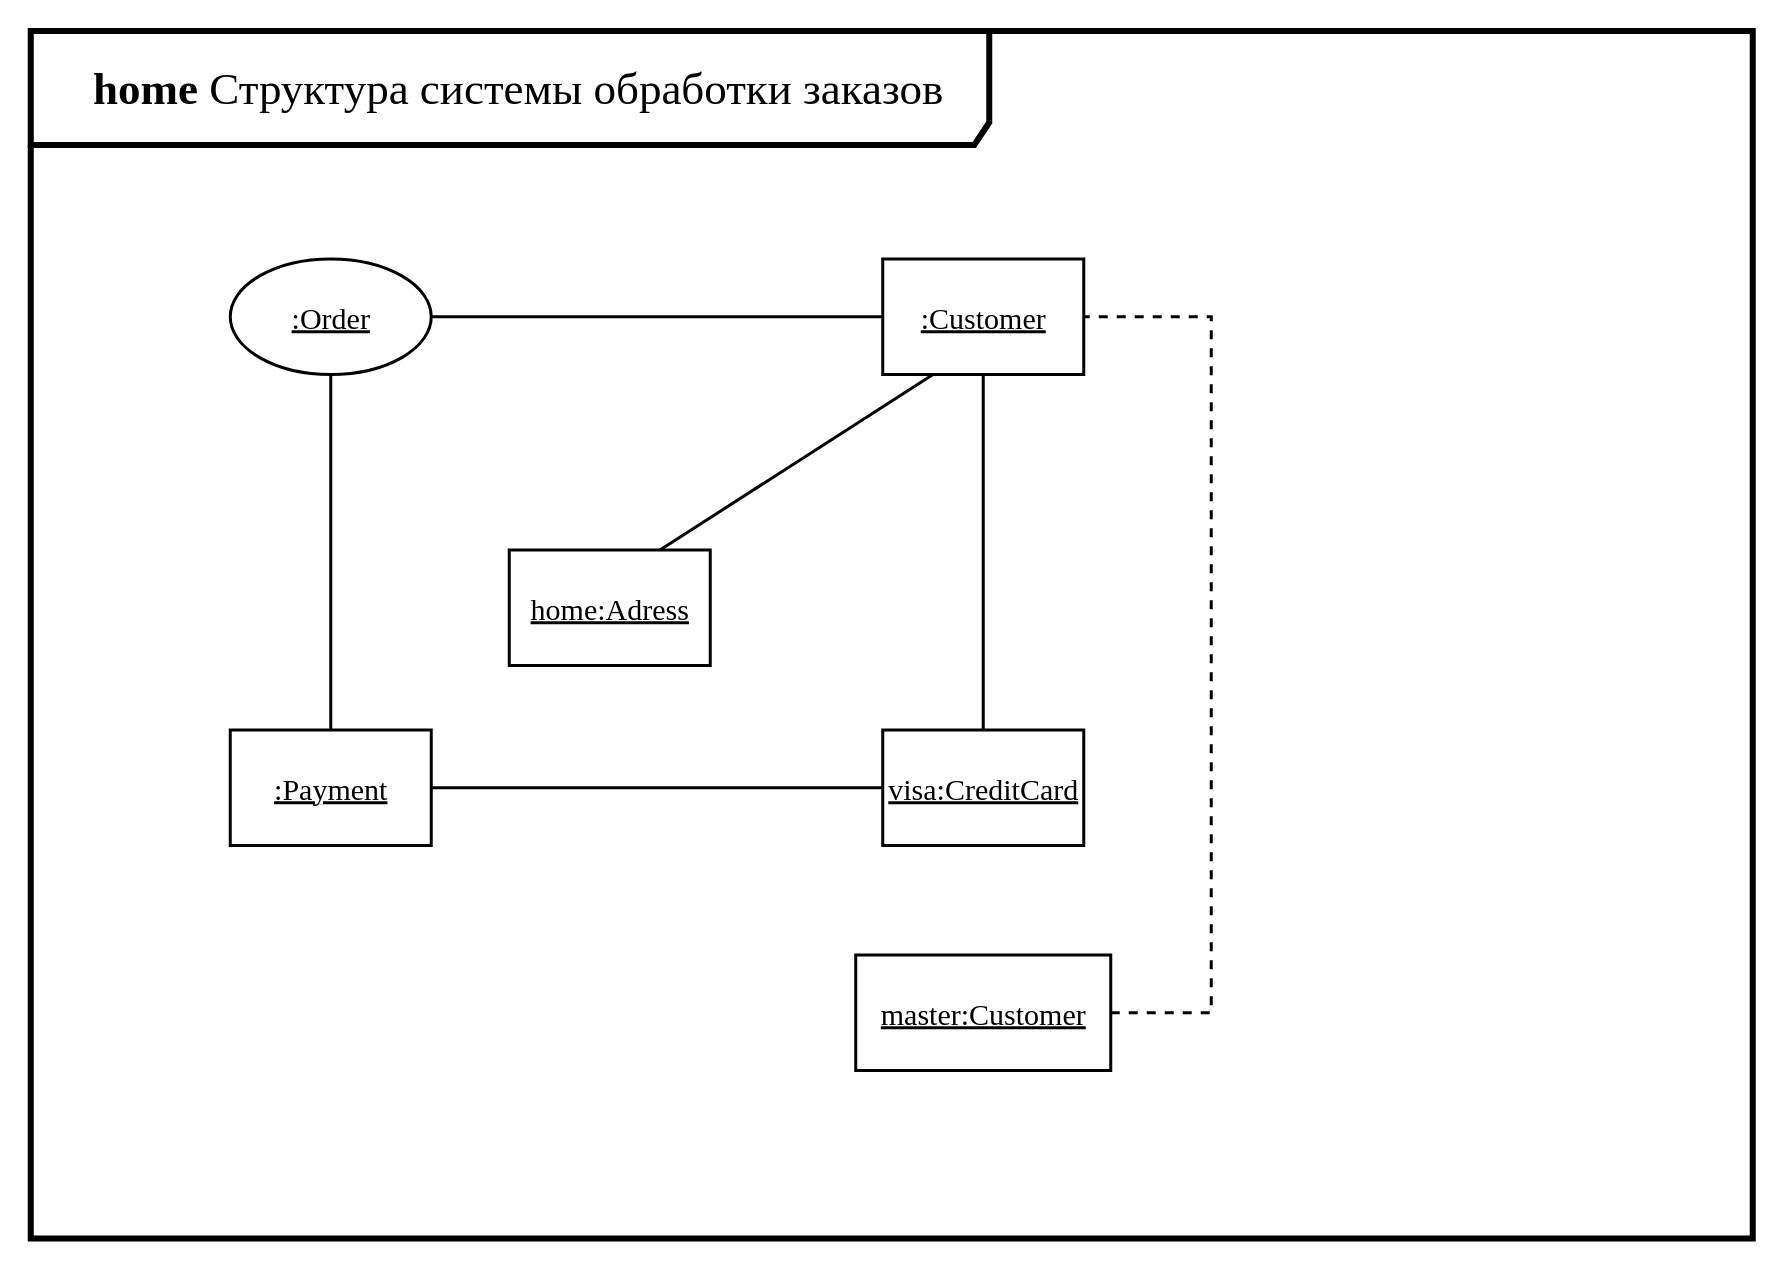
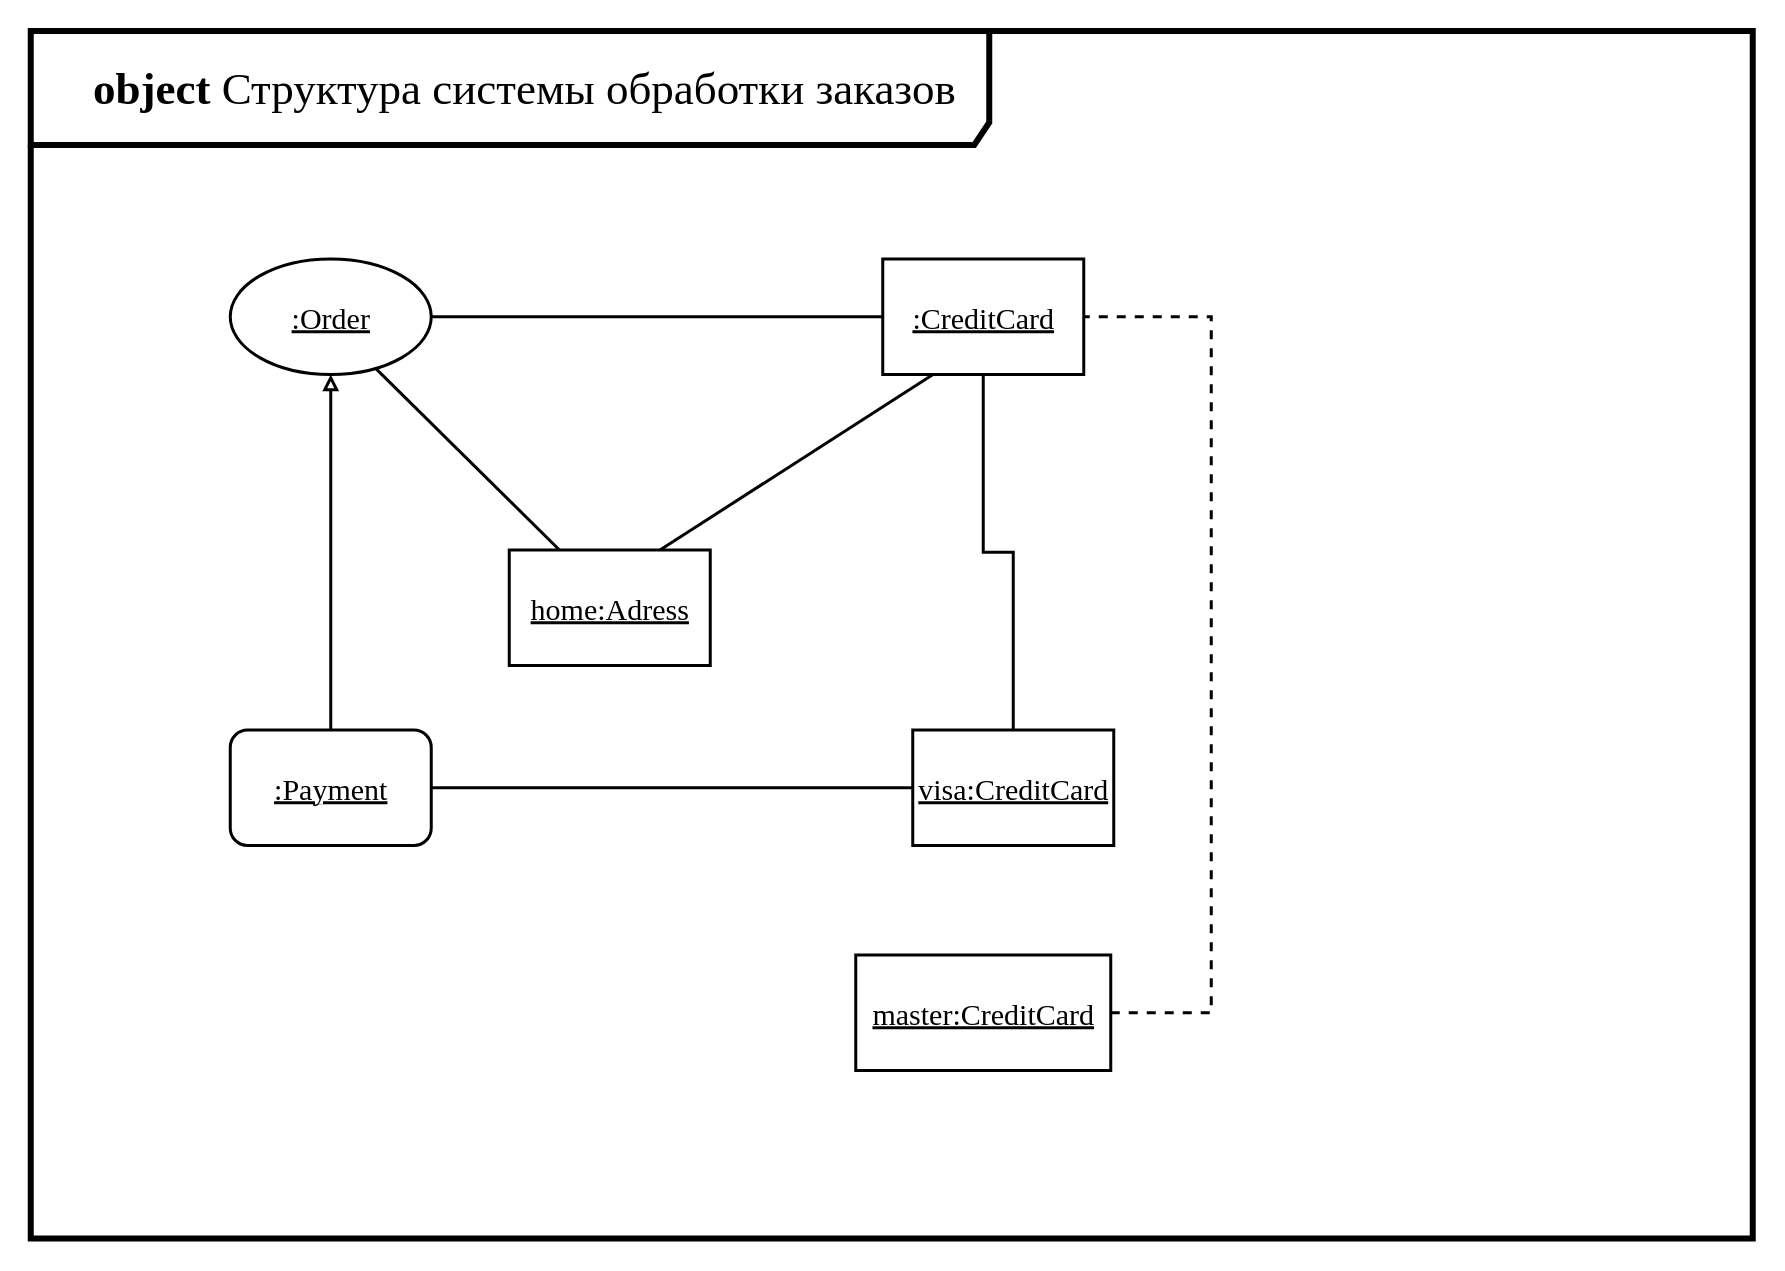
node "home Структура системы обработки заказов": label "home Структура системы обработки заказов" -> "object Структура системы обработки заказов"
node ":Customer": label ":Customer" -> ":CreditCard"
edge ":Order" -- ":Payment": arrowhead none -> block
edge ":Order" -- "home:Adress": added
node ":Payment": shape rectangle -> rounded rectangle
node "visa:CreditCard": moved (983, 788) -> (1013, 788)
node "master:Customer": label "master:Customer" -> "master:CreditCard"
